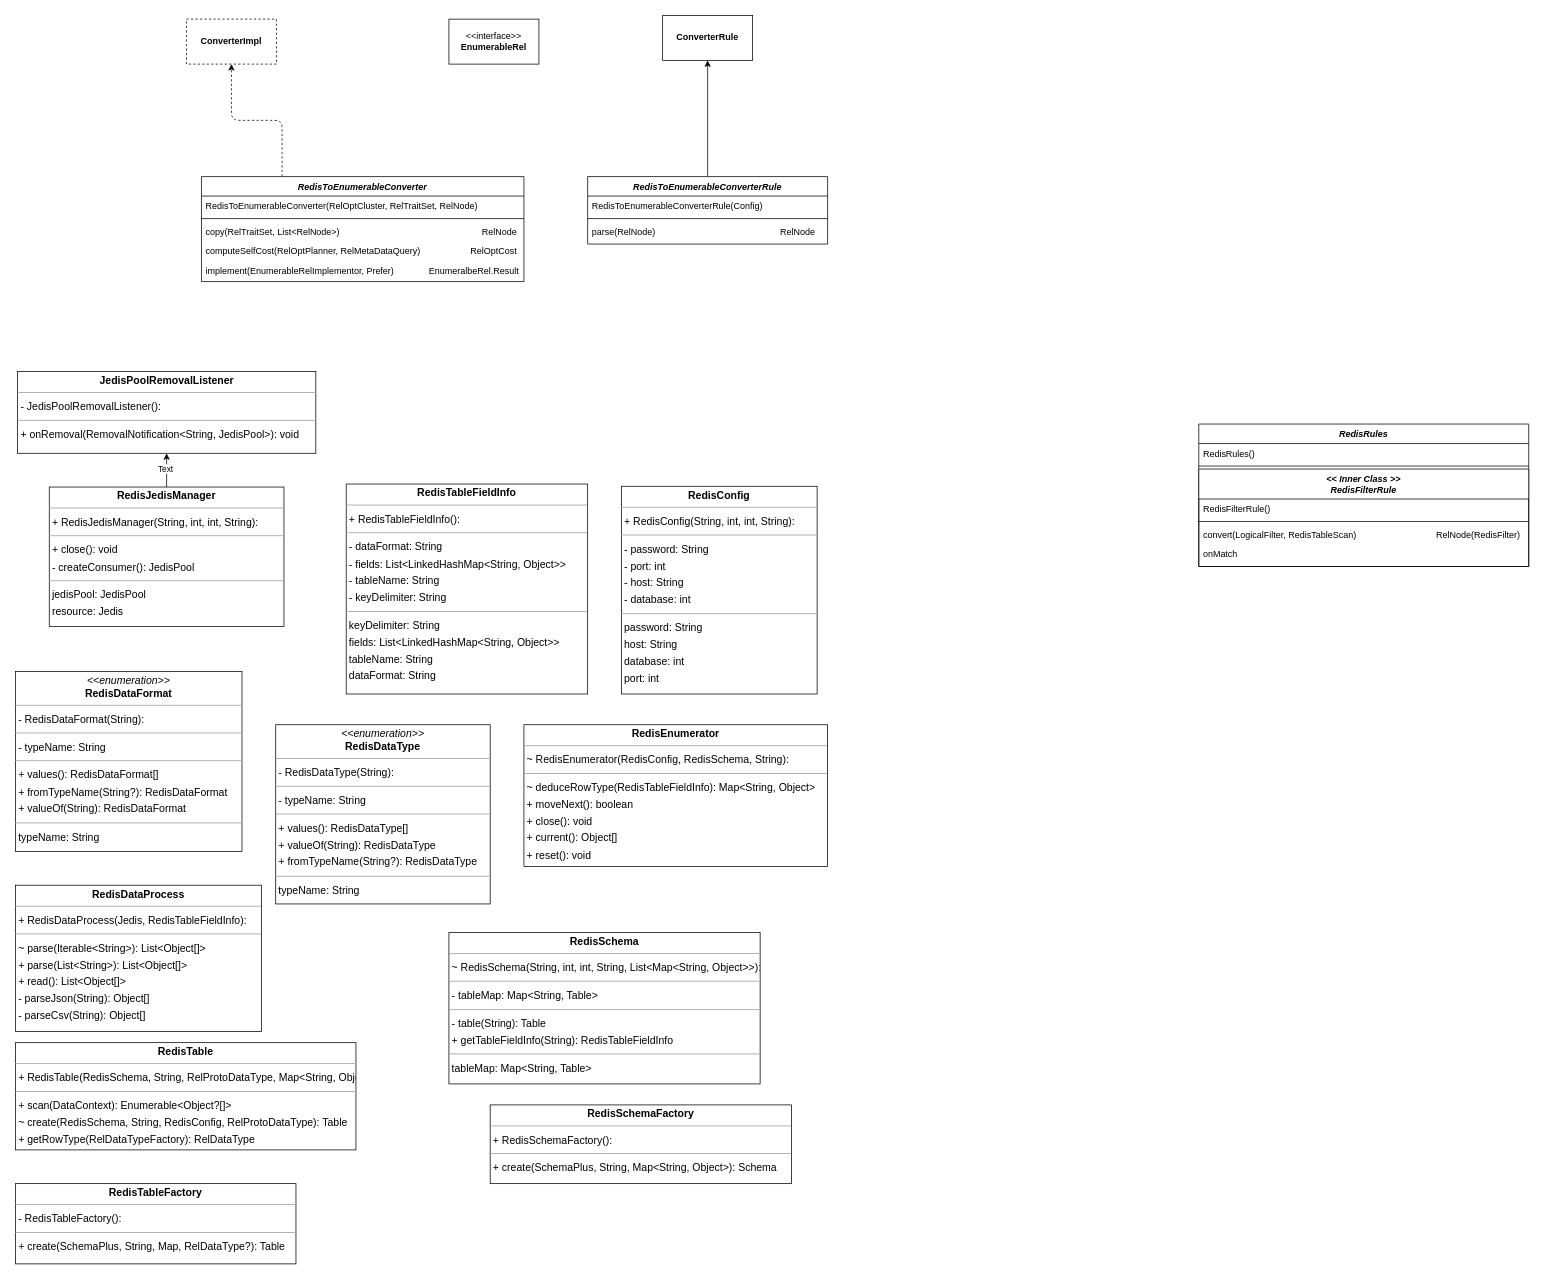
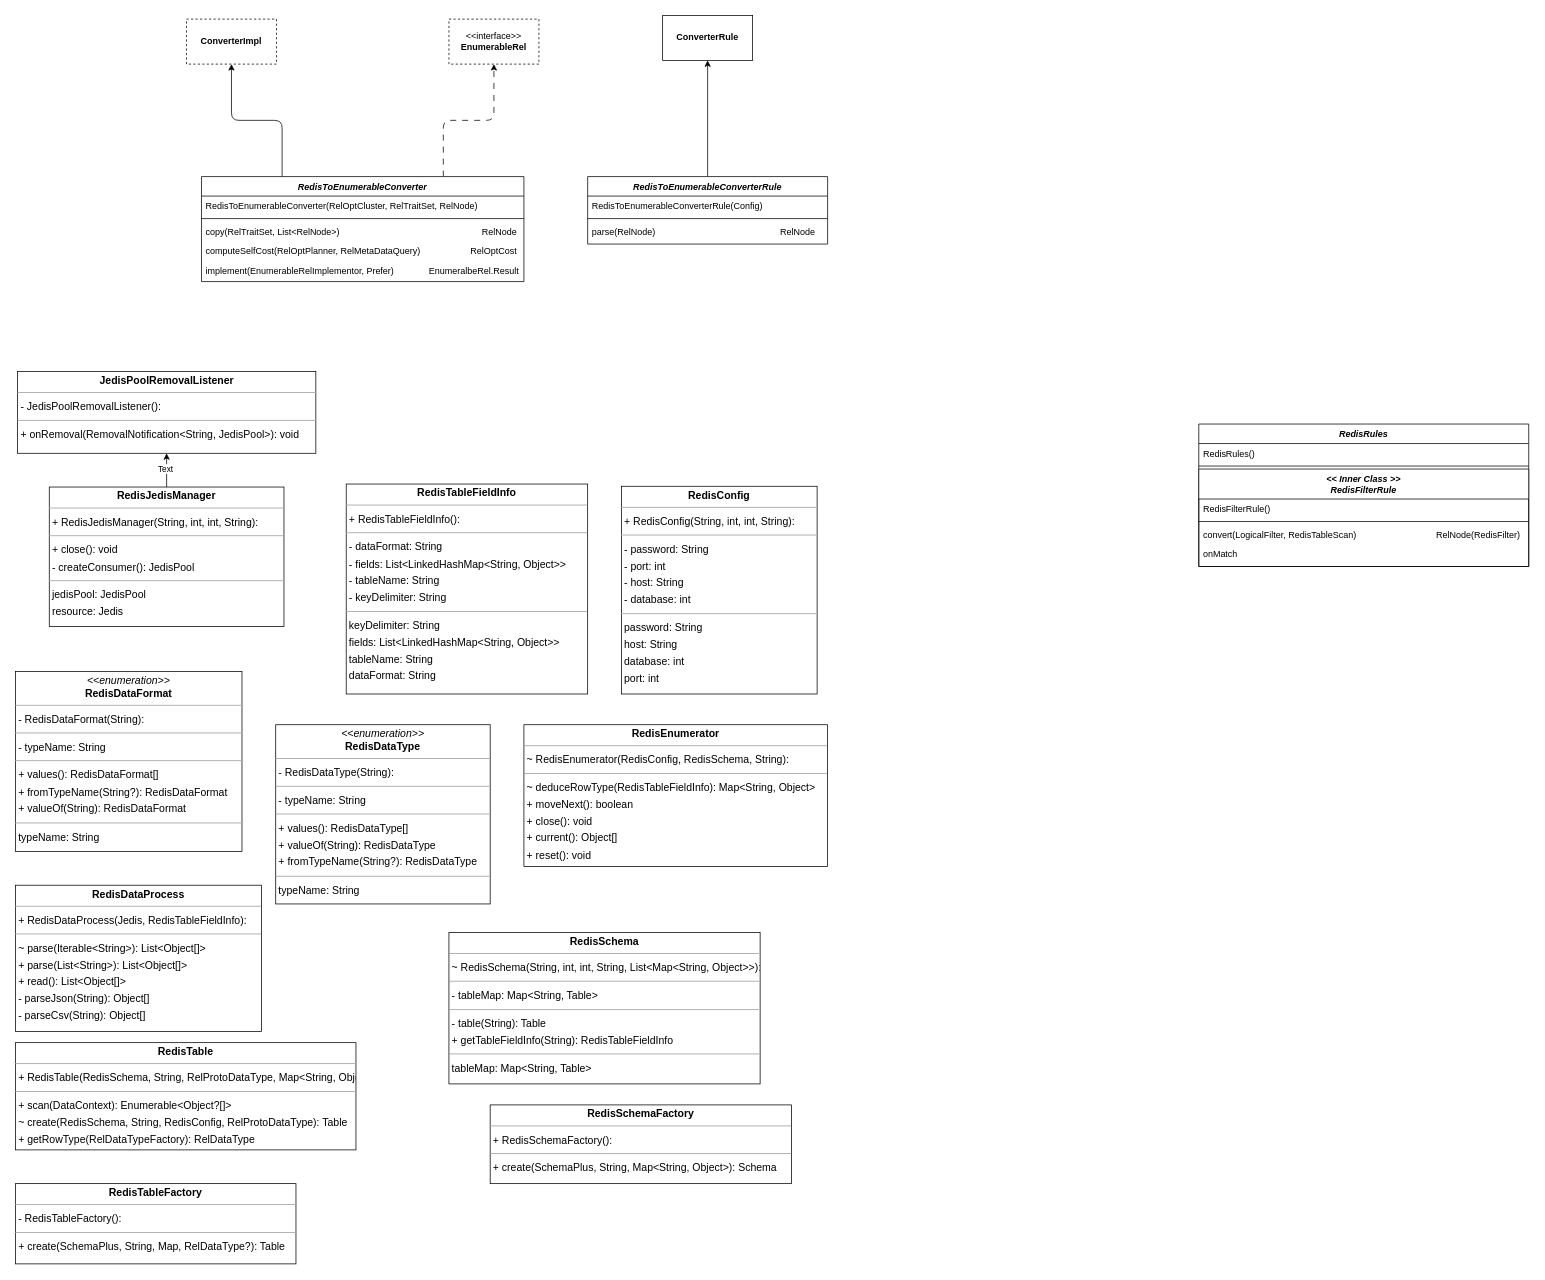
node "<<interface>> EnumerableRel": style solid -> dashed
edge "RedisToEnumerableConverter" -> "ConverterImpl": style dashed -> solid
edge "RedisToEnumerableConverter" -> "<<interface>> EnumerableRel": added
